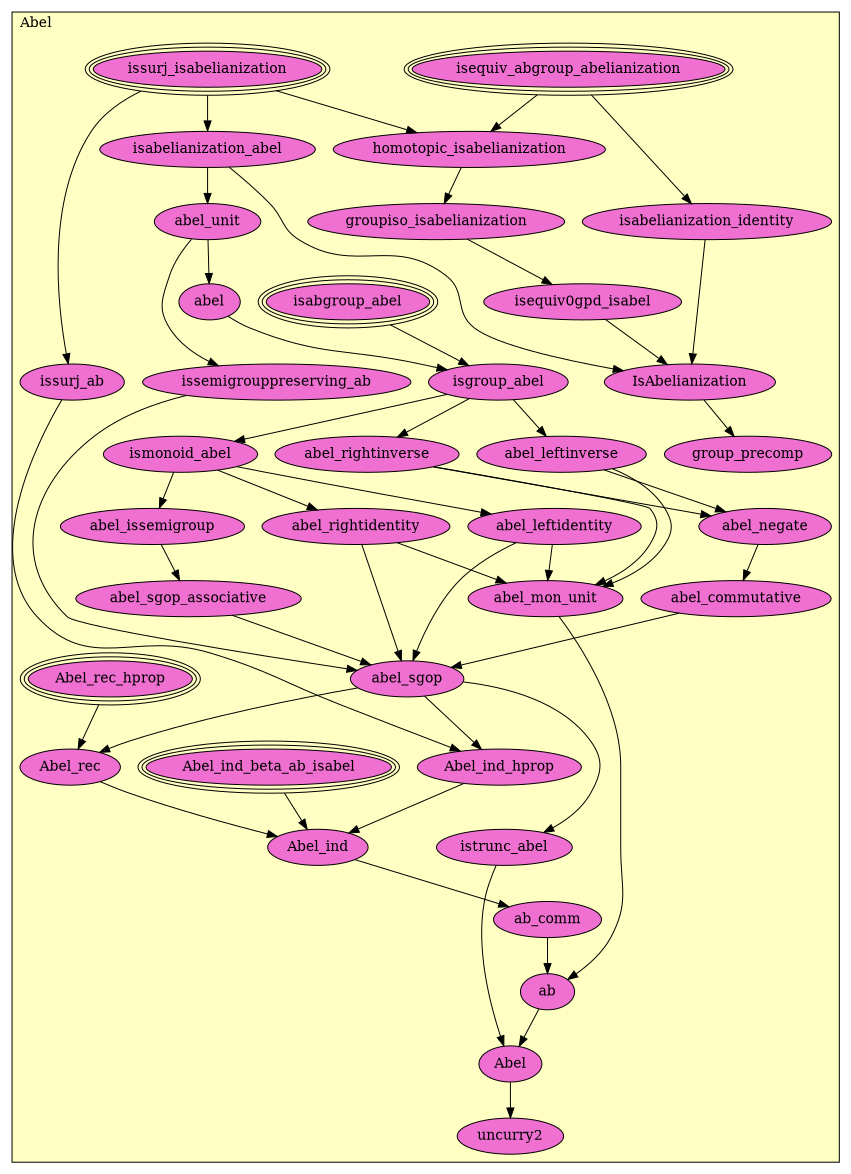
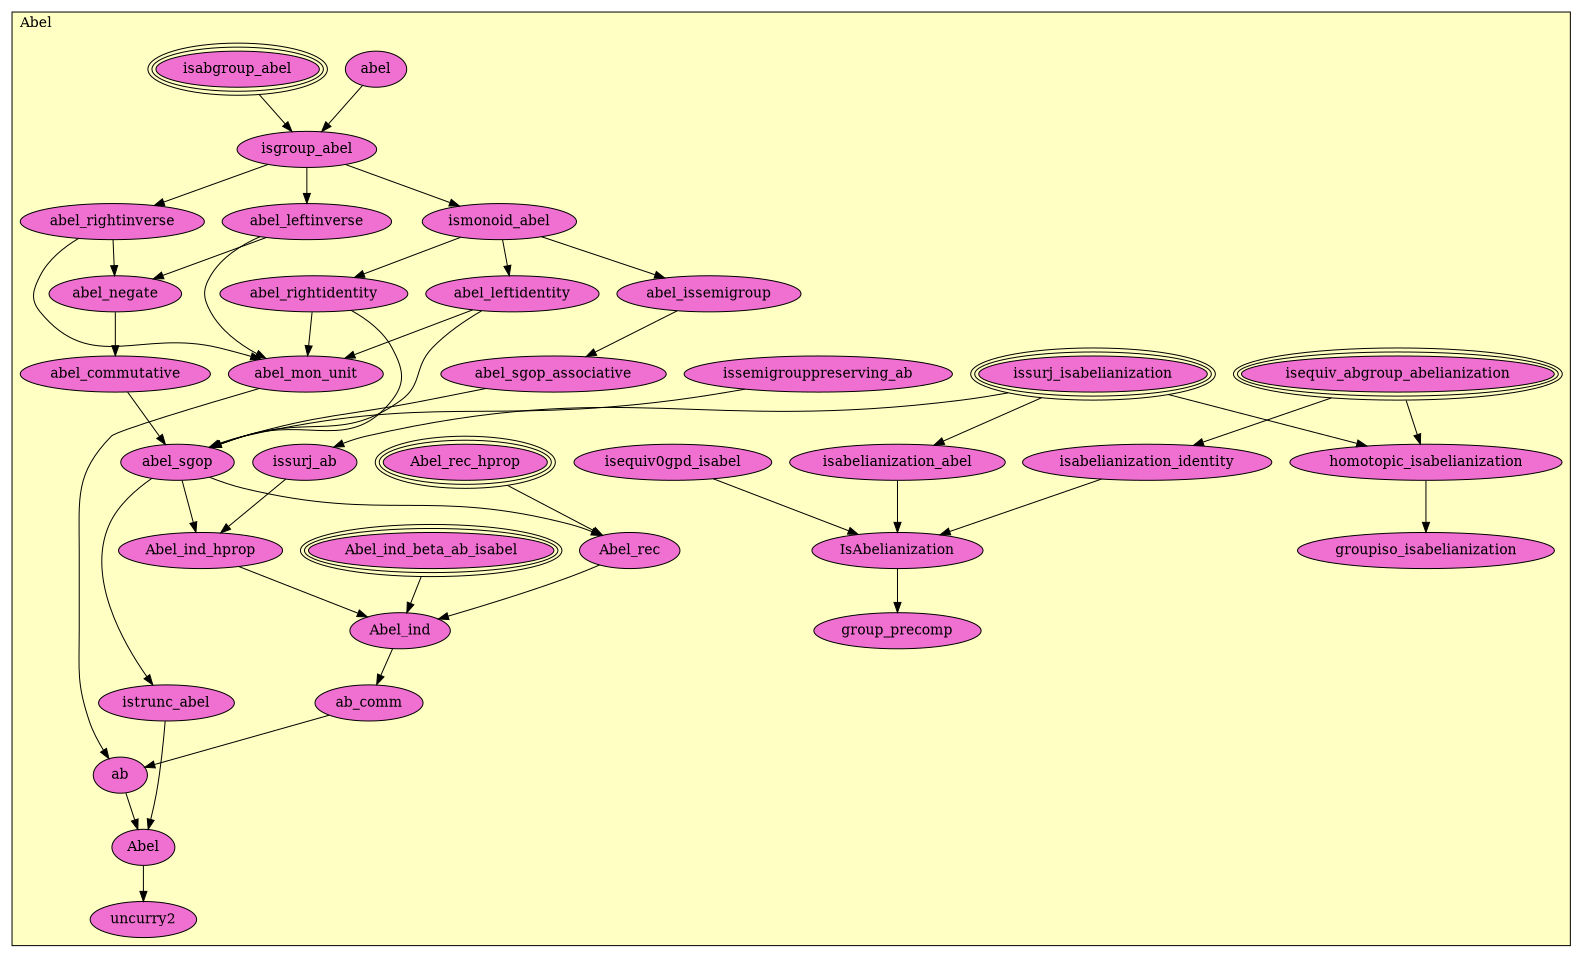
node "abel_unit": removed
edge "groupiso_isabelianization" -> "isequiv0gpd_isabel": removed
